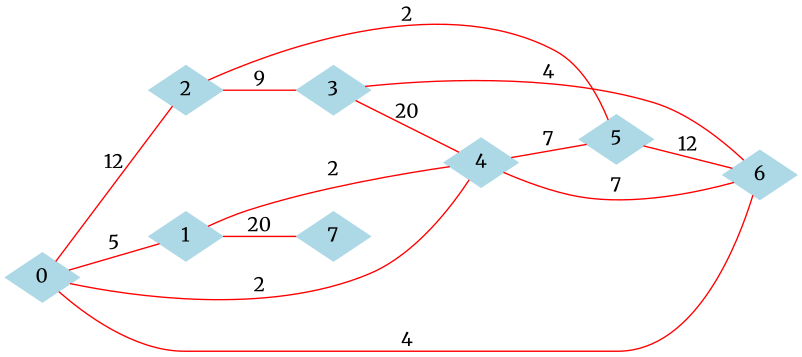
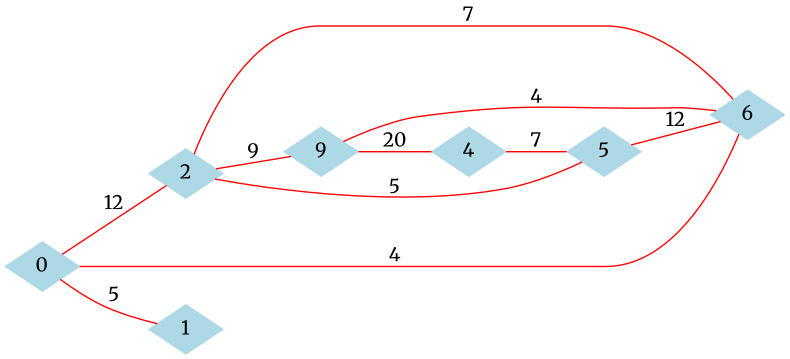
edge "2" -- "5": label "2" -> "5"
node "3": label "3" -> "9"
edge "4" -- "1": removed, label "2"
edge "4" -- "6": now "2" -- "6"
node "7": removed
edge "4" -- "0": removed, label "2"
